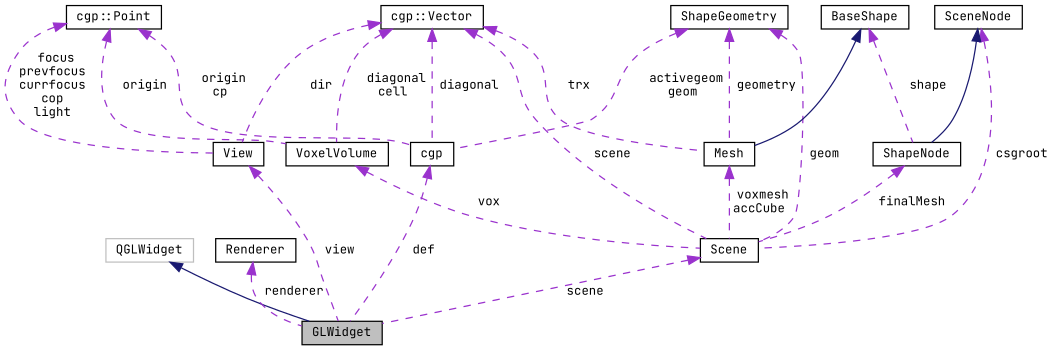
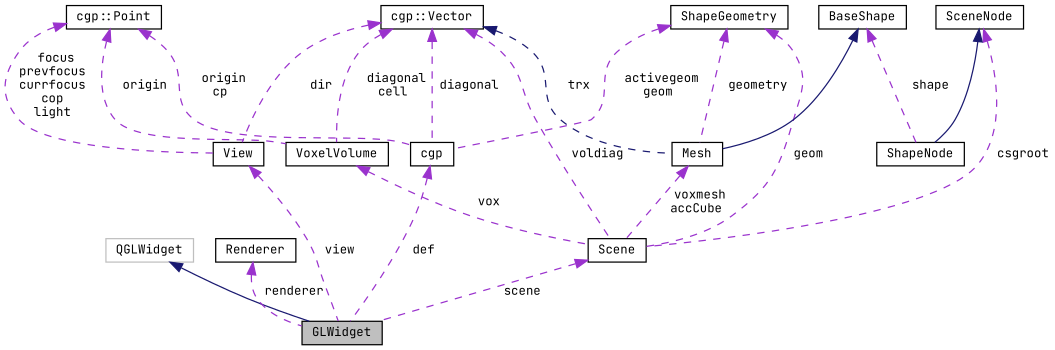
edge "Mesh" -> "cgp::Vector": color darkorchid3 -> midnightblue
edge "Scene" -> "cgp::Vector": label " scene" -> " voldiag"
edge "Scene" -> "ShapeNode": removed, label "finalMesh"
